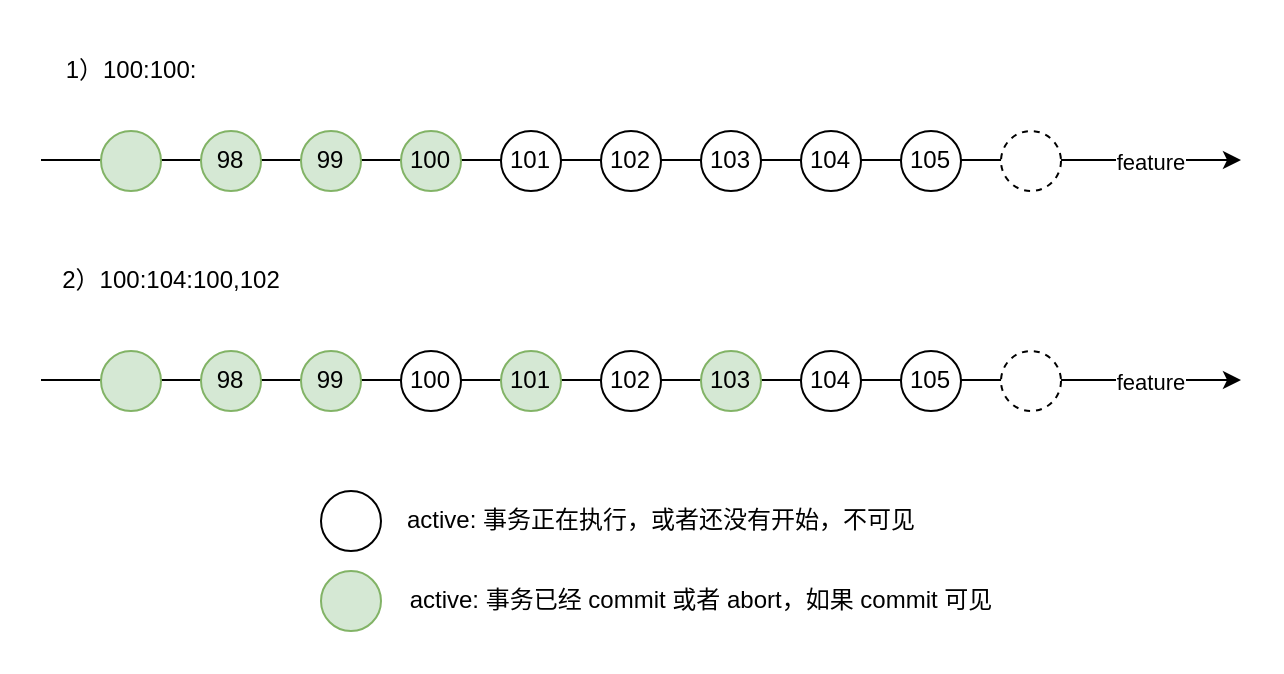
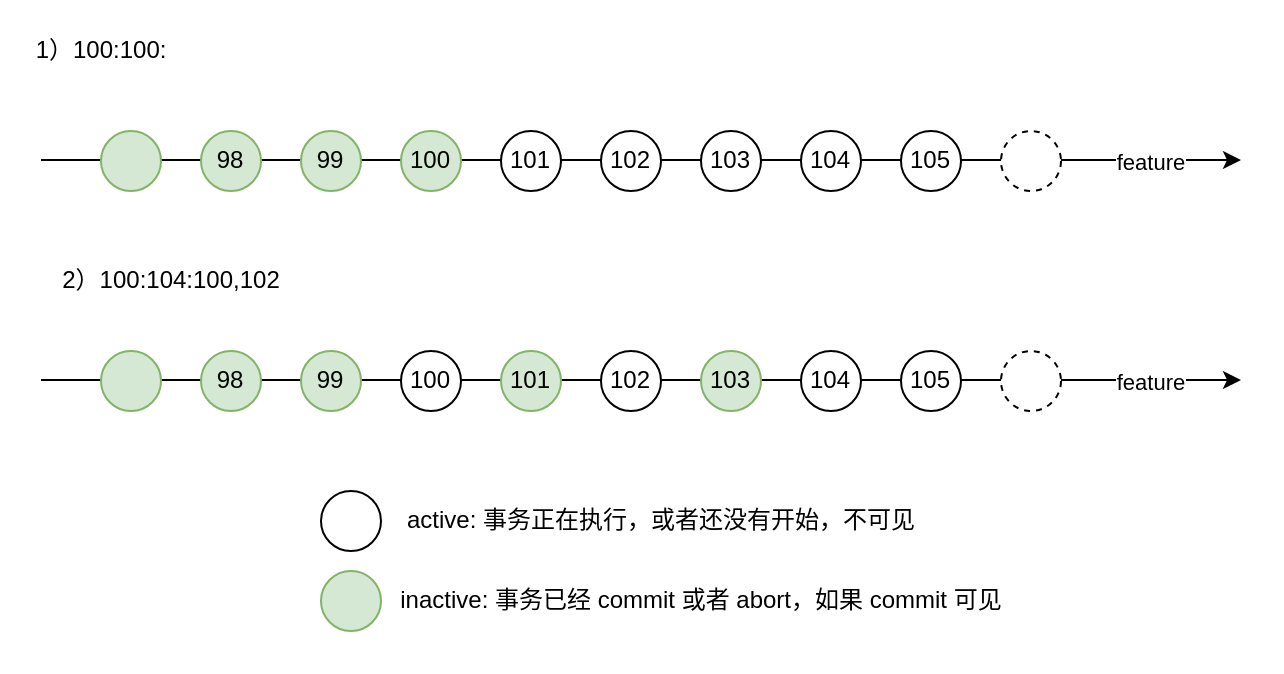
node "1）100:100:": moved (131, 71) -> (101, 51)
node "active: 事务已经 commit 或者 abort，如果 commit 可见": label "active: 事务已经 commit 或者 abort，如果 commit 可见" -> "inactive: 事务已经 commit 或者 abort，如果 commit 可见"
